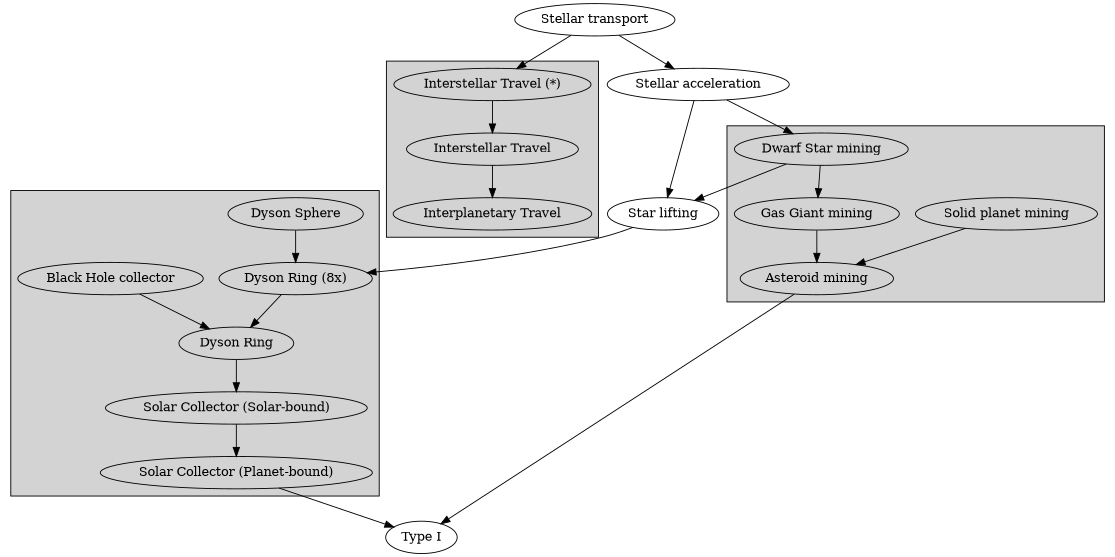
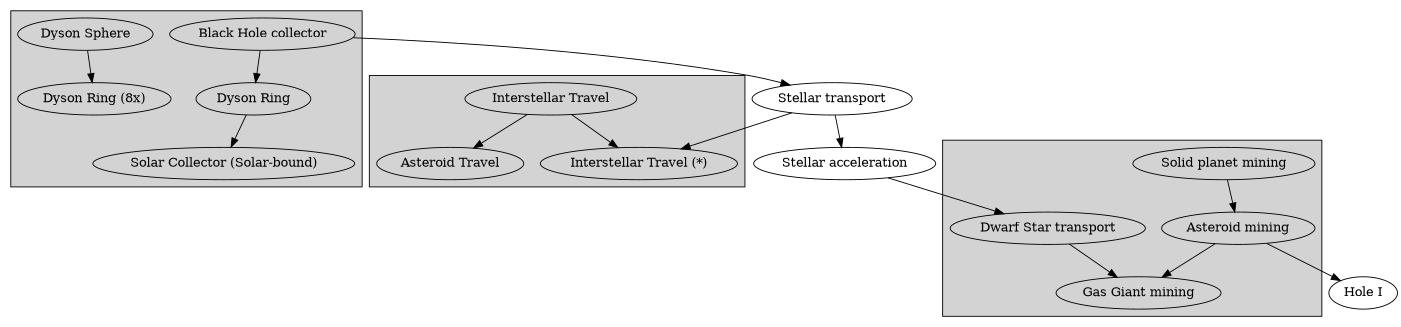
edge "Black Hole collector" -> "Stellar transport": added
edge "Interstellar Travel (*)" -> "Interstellar Travel": reversed
node "Dwarf Star mining": label "Dwarf Star mining" -> "Dwarf Star transport"
node "Interplanetary Travel": label "Interplanetary Travel" -> "Asteroid Travel"
node "Star lifting": removed
edge "Gas Giant mining" -> "Asteroid mining": reversed
edge "Dyson Ring (8x)" -> "Dyson Ring": removed
node "Solar Collector (Planet-bound)": removed
node "Type I": label "Type I" -> "Hole I"
